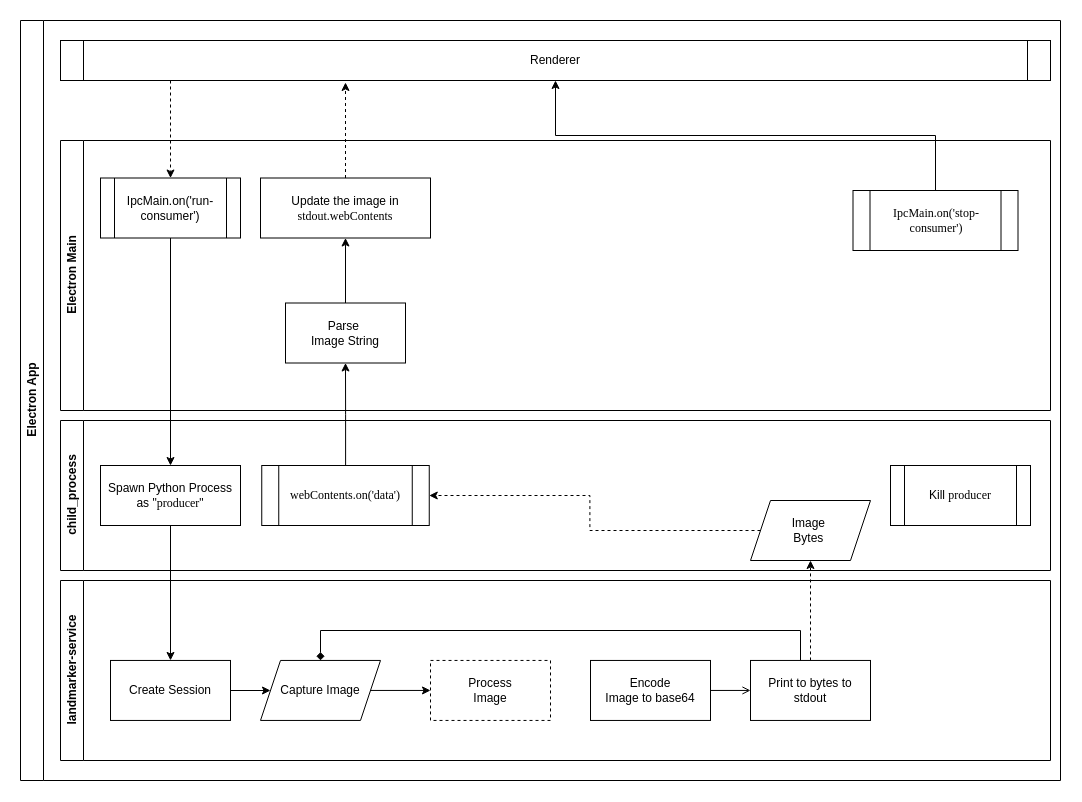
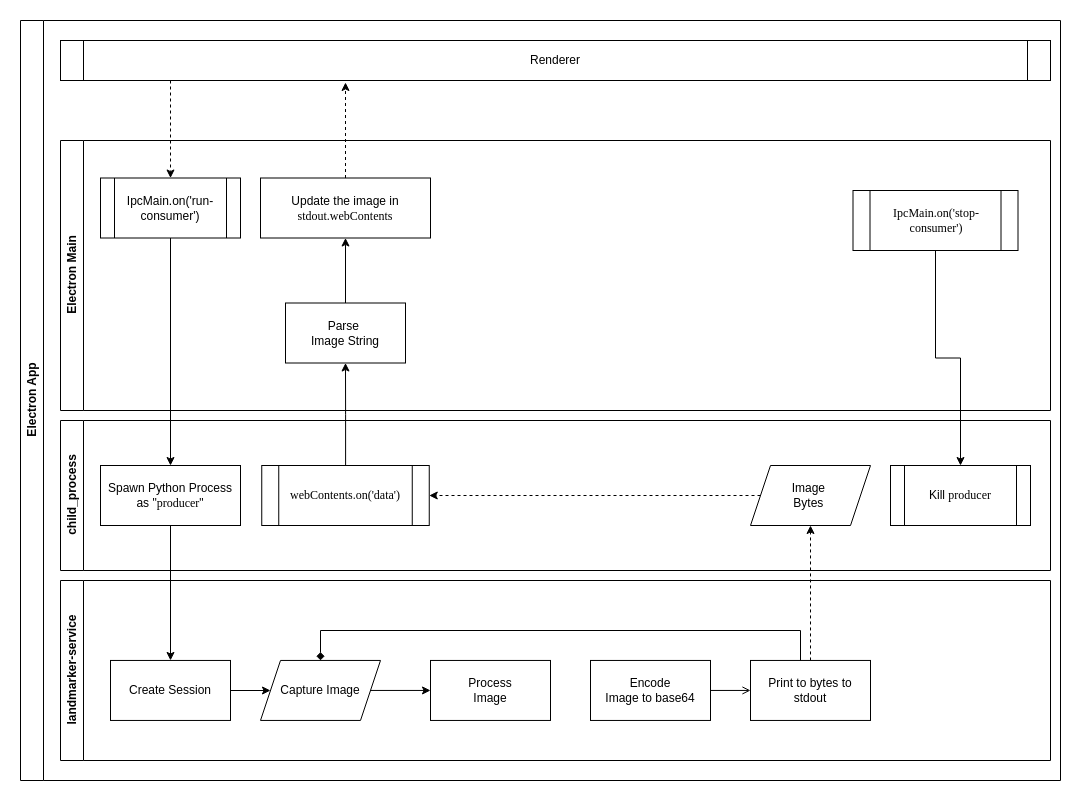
edge "IpcMain.on('stop-consumer')" -> "Renderer": now "IpcMain.on('stop-consumer')" -> "Kill producer"
node "Image Bytes": moved (811, 531) -> (811, 496)
node "Process Image": style dashed -> solid
